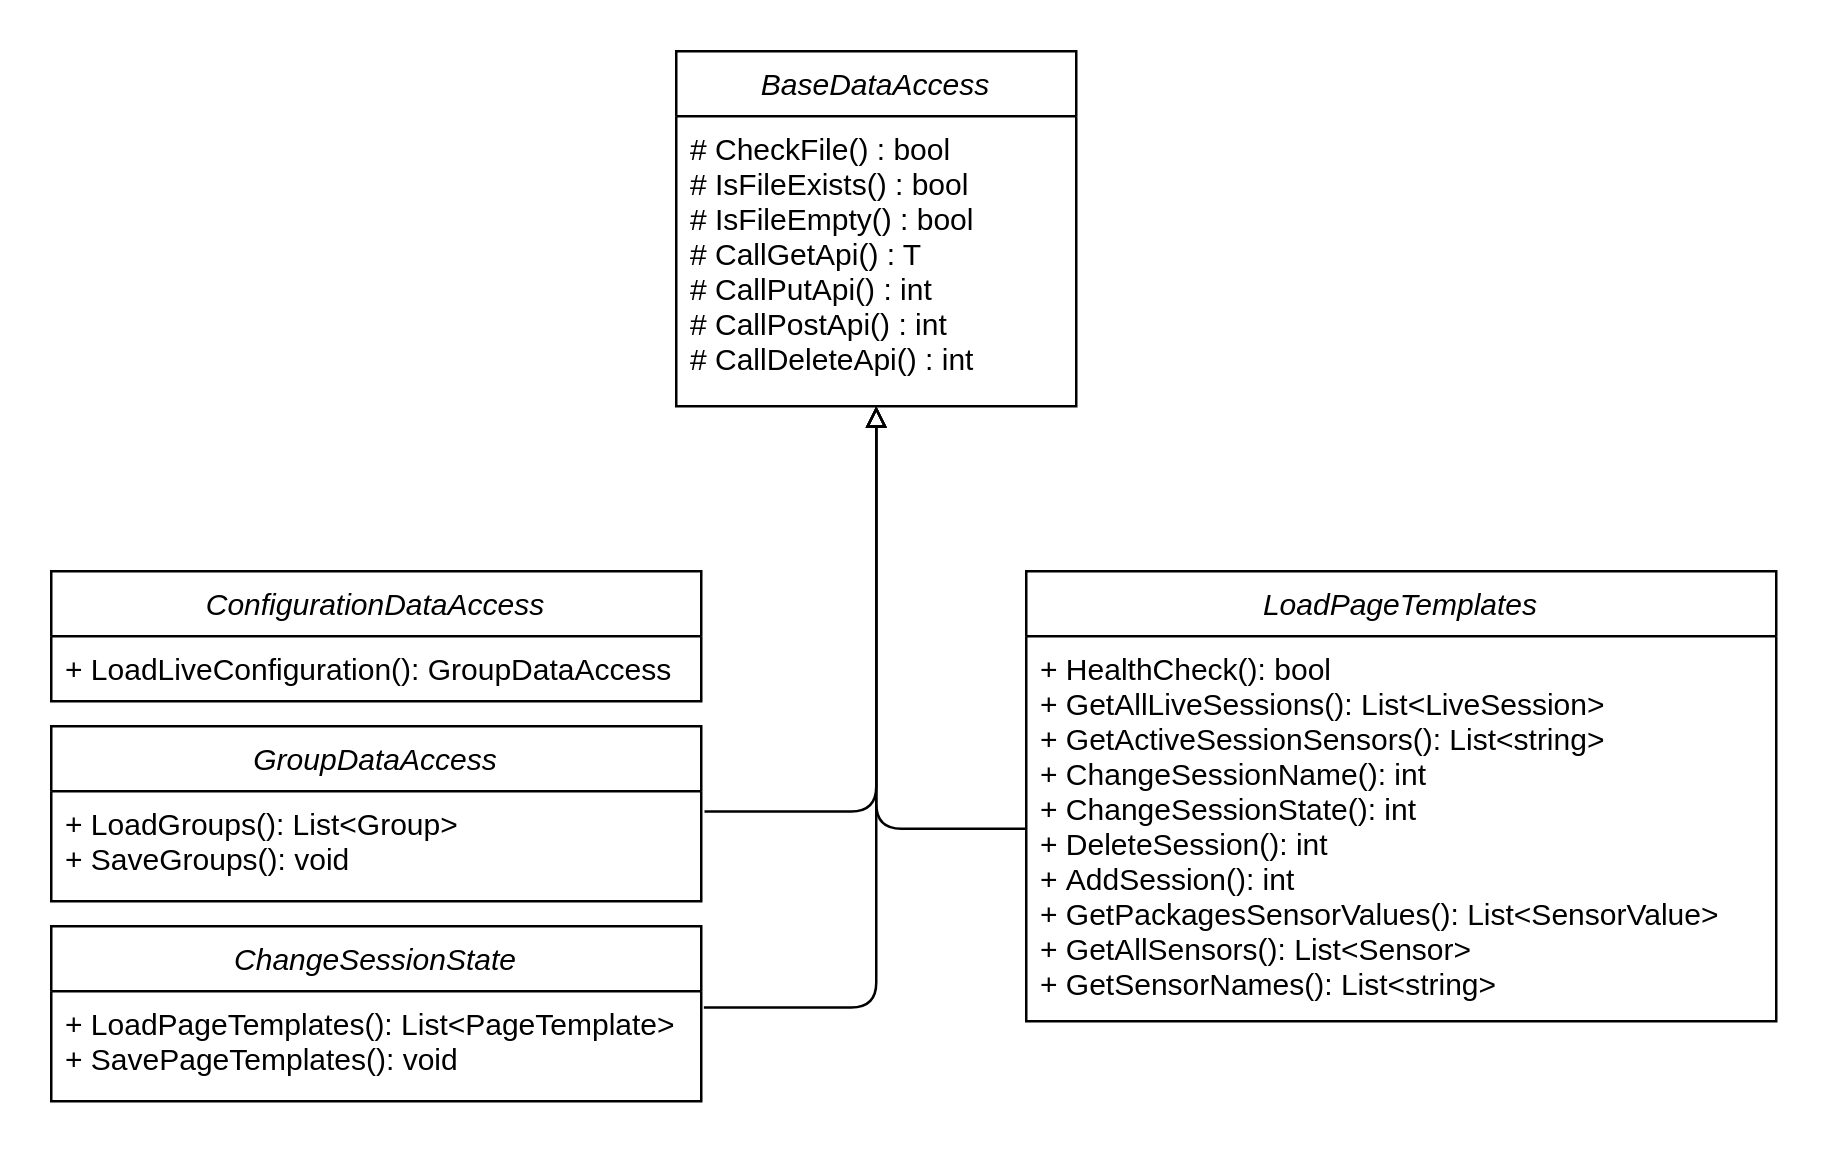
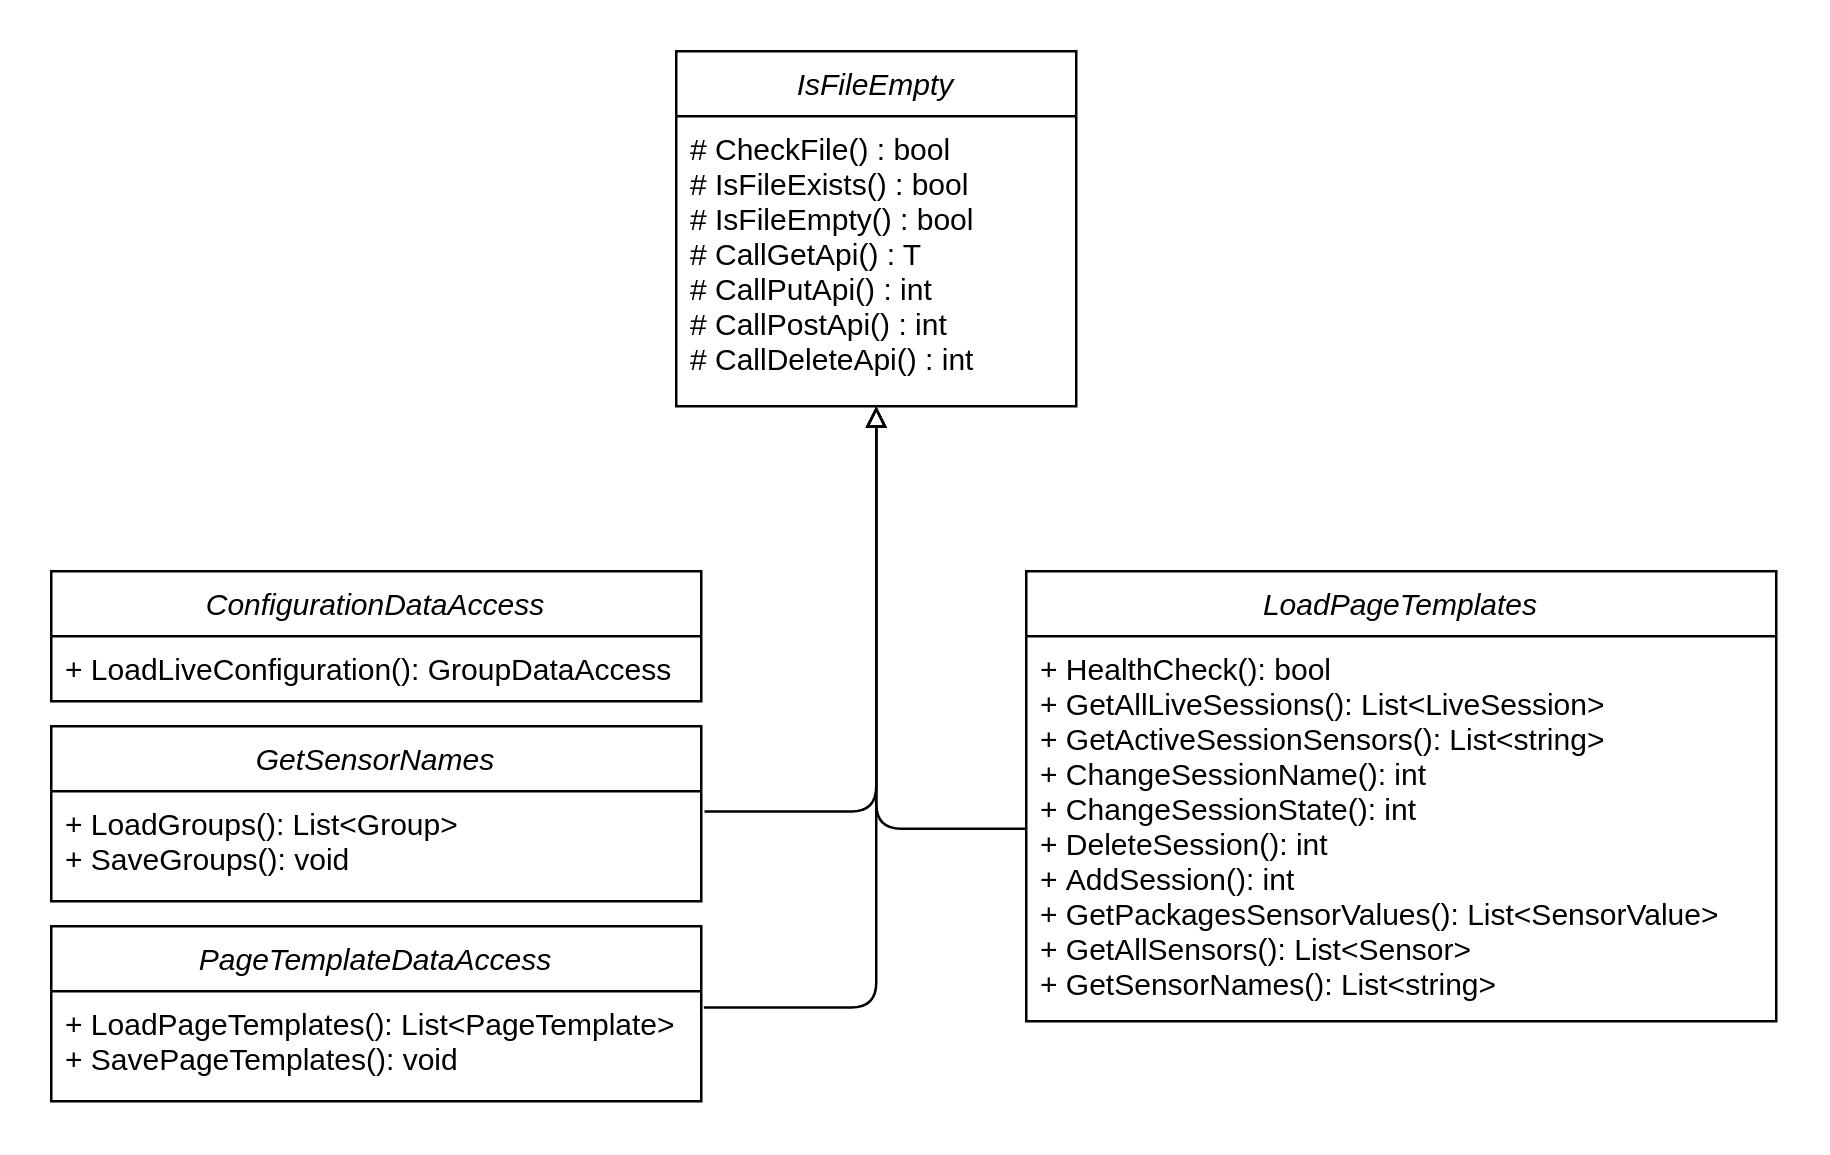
node "BaseDataAccess": label "BaseDataAccess" -> "IsFileEmpty"
node "GroupDataAccess": label "GroupDataAccess" -> "GetSensorNames"
node "ChangeSessionState": label "ChangeSessionState" -> "PageTemplateDataAccess"
